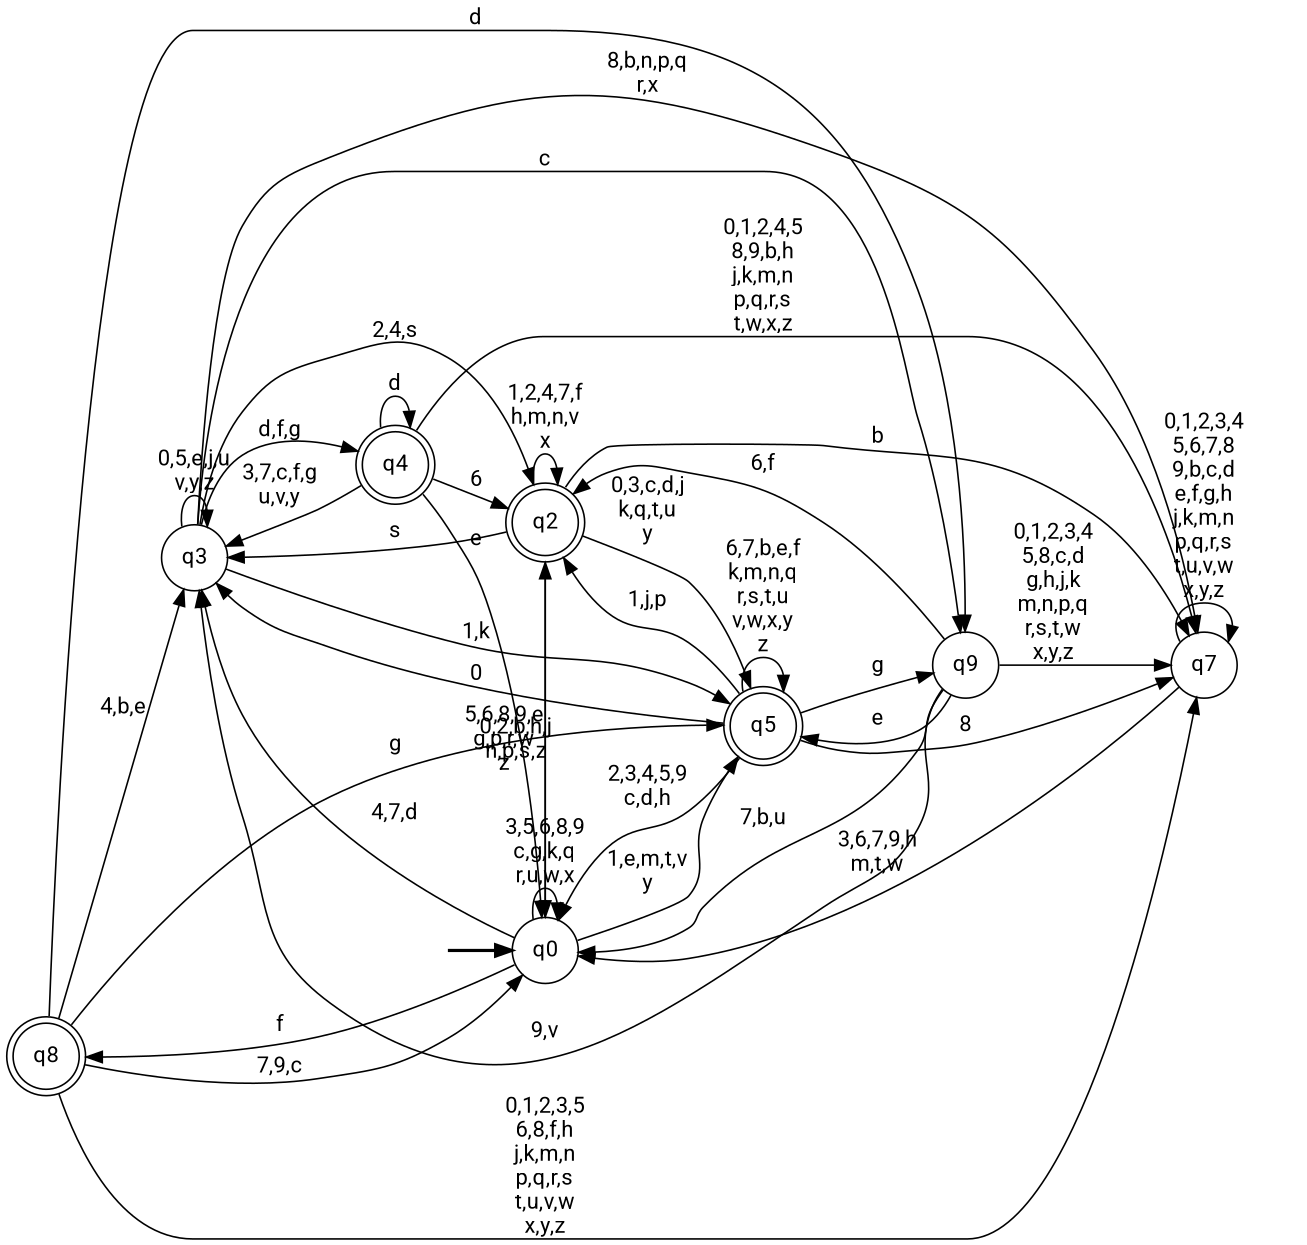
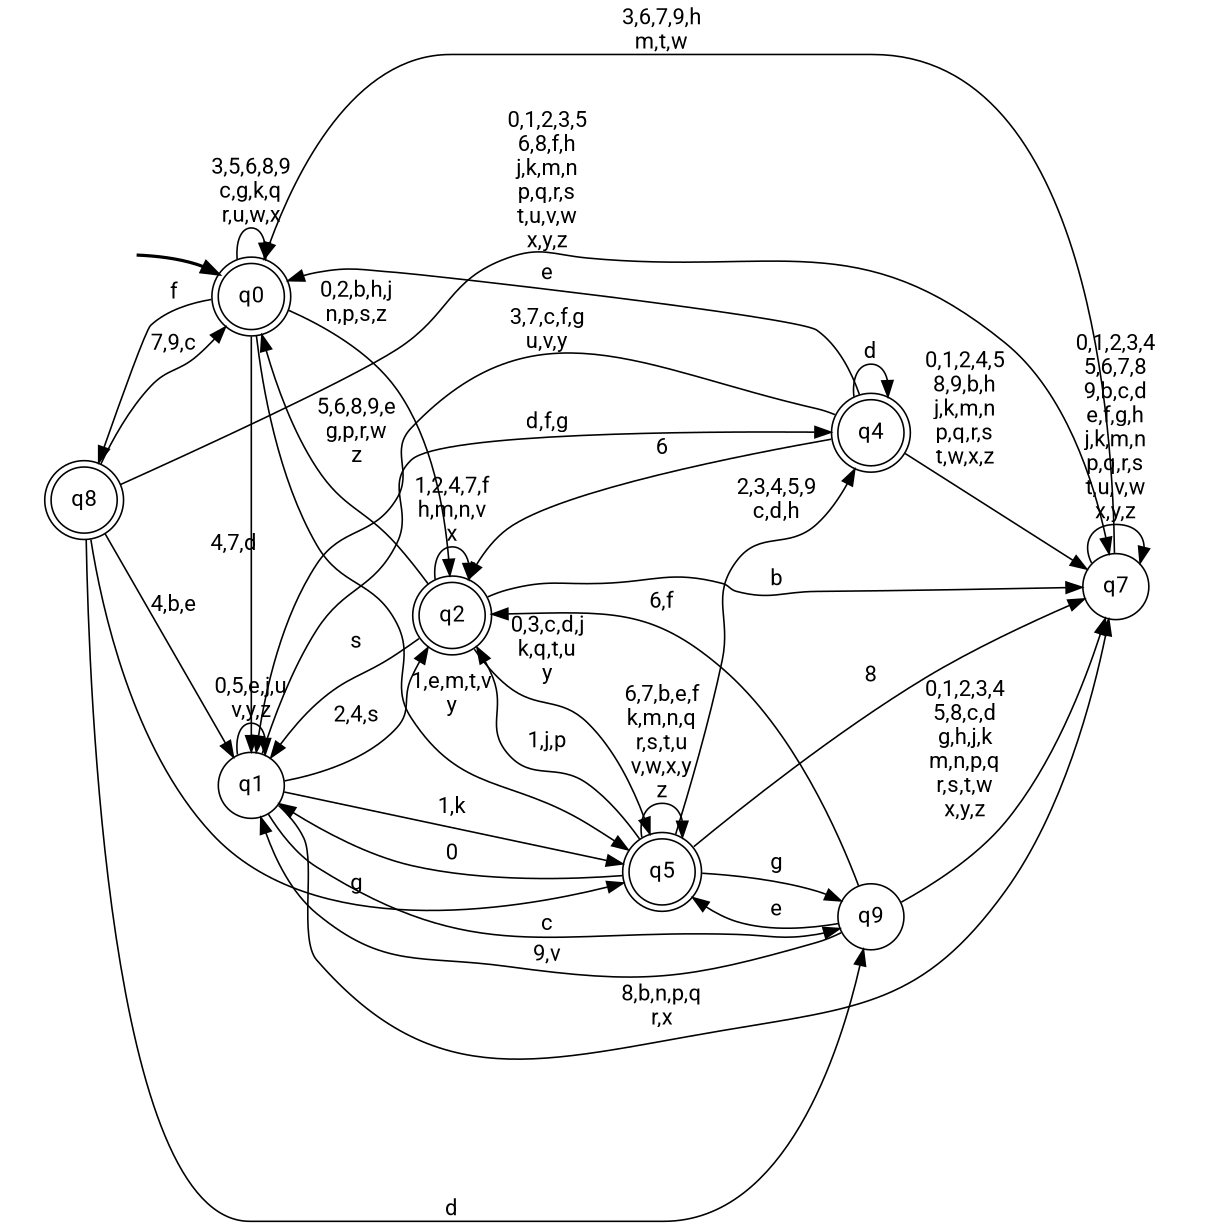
node "q3": label "q3" -> "q1"
edge "q5" -> "q0": now "q5" -> "q4"
edge "q9" -> "q0": removed, label "7,b,u"
node "q0": shape circle -> doublecircle
